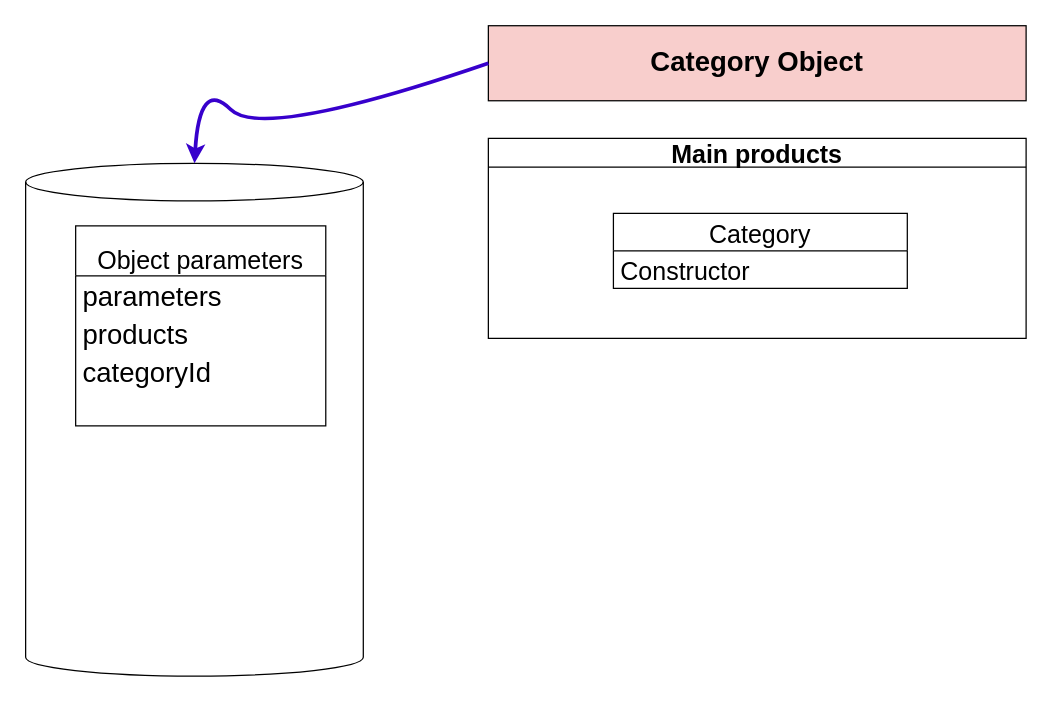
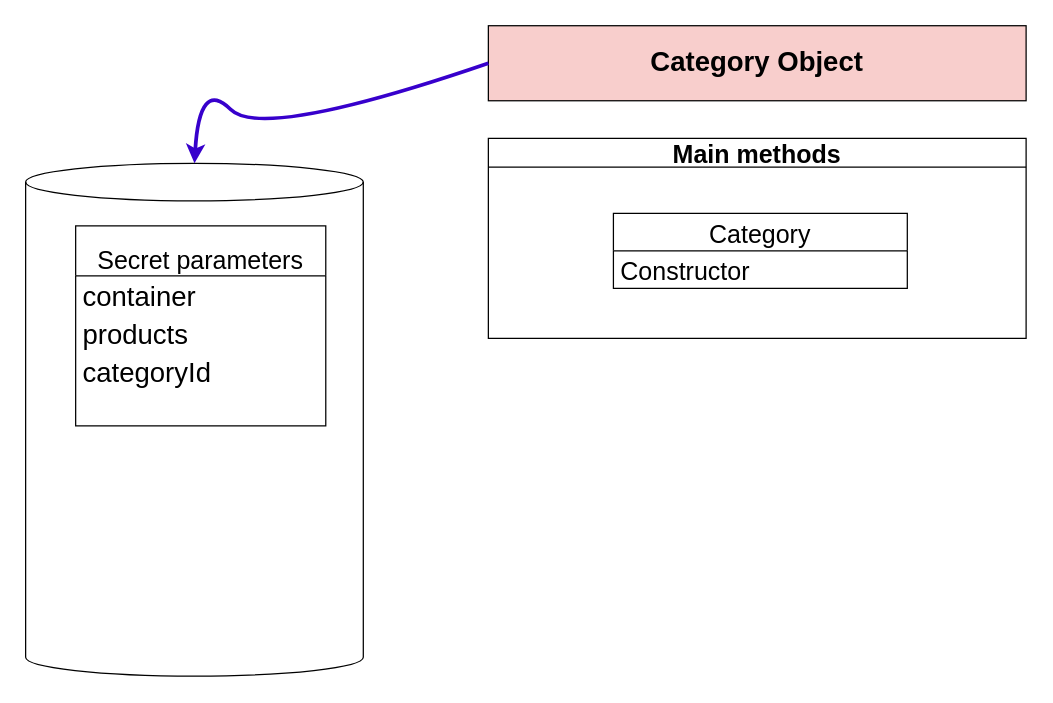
node "Main products": label "Main products" -> "Main methods"
node "Object parameters": label "Object parameters" -> "Secret parameters"
node "parameters": label "parameters" -> "container"
